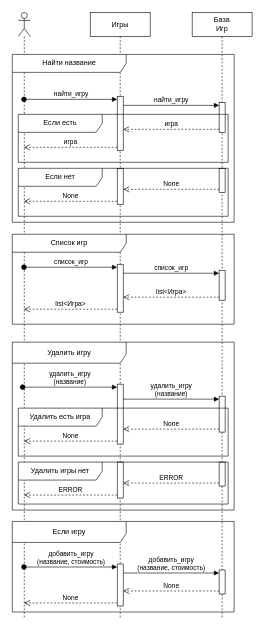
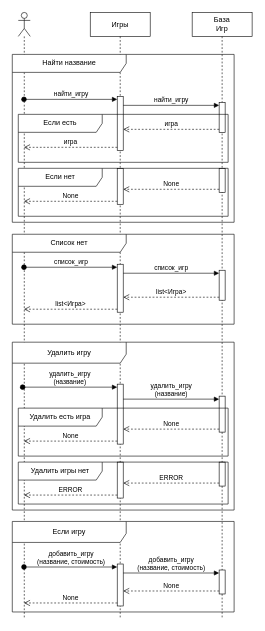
node "Список игр": label "Список игр" -> "Список нет"
